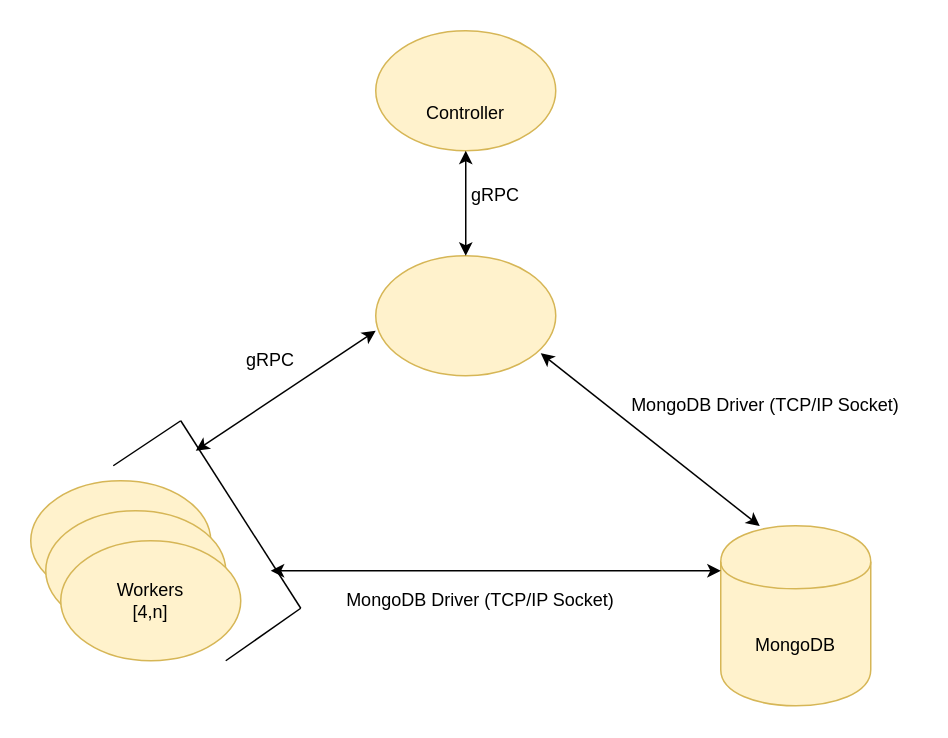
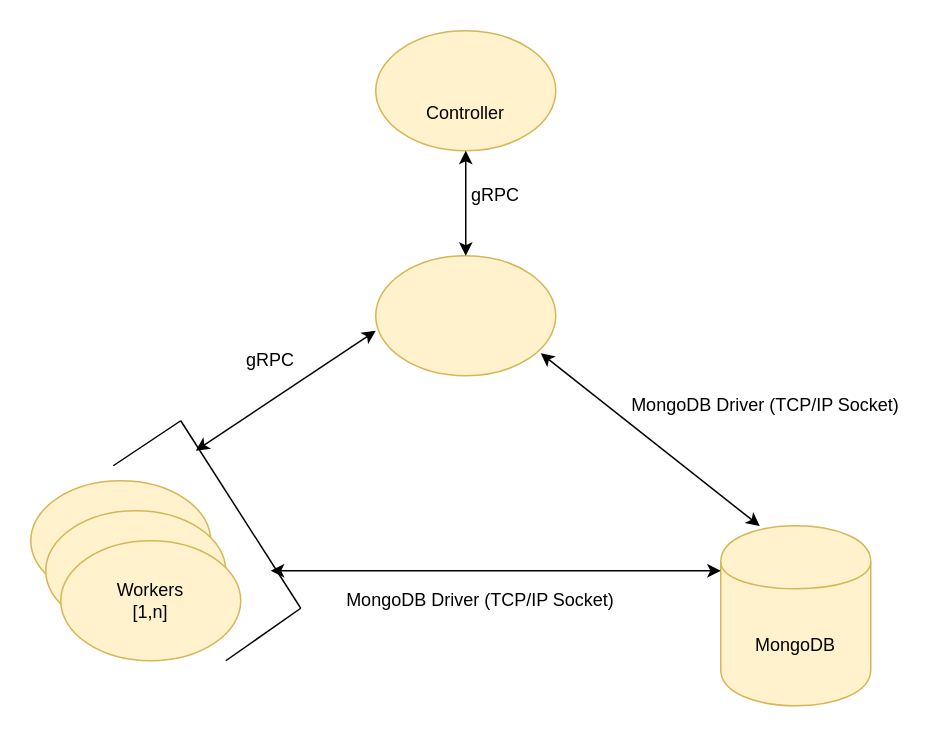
node "Workers [4,n]": label "Workers [4,n]" -> "Workers [1,n]"
